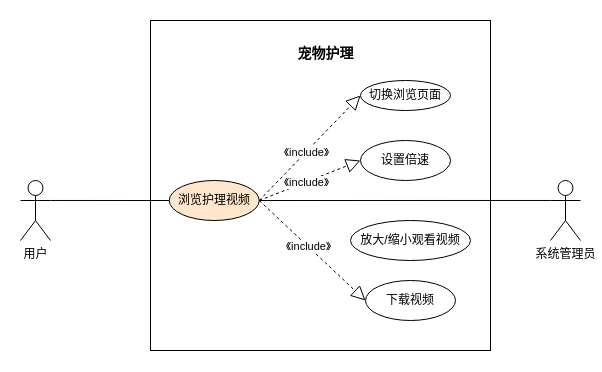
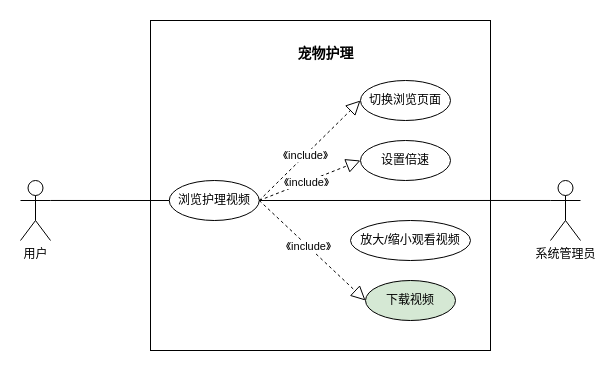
node "切换浏览页面": size 90x30 -> 90x40
node "浏览护理视频": fillcolor #ffe6cc -> #ffffff
node "下载视频": fillcolor #ffffff -> #d5e8d4
